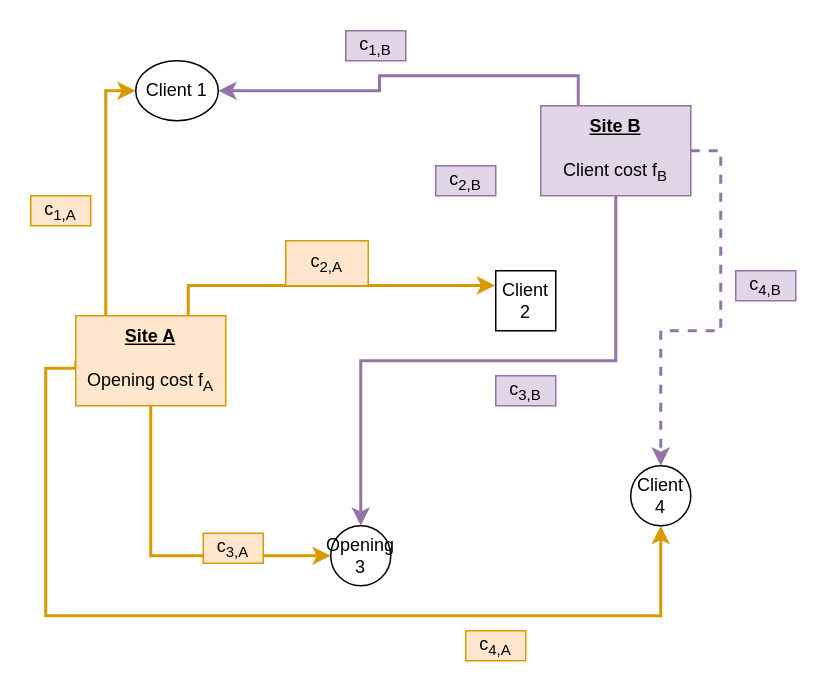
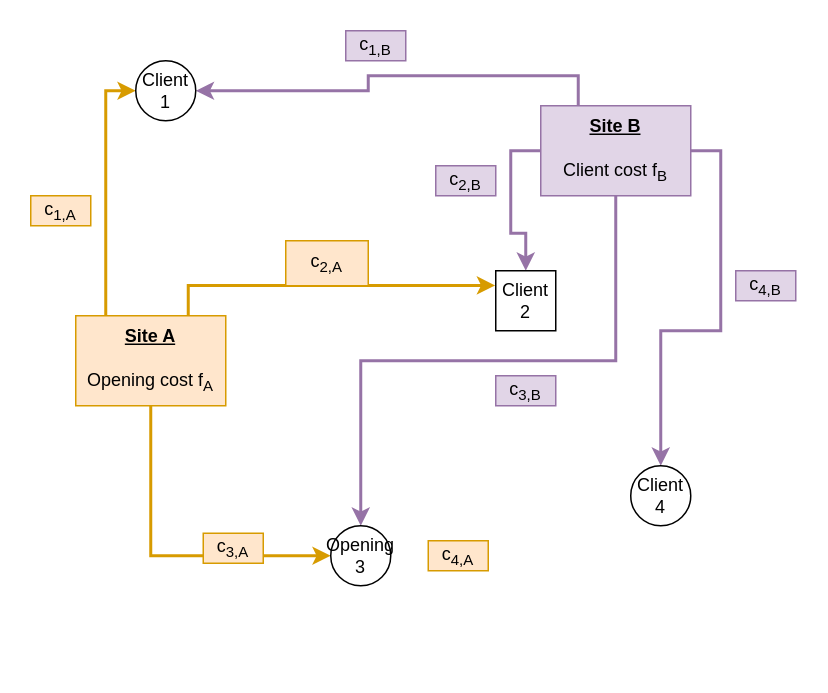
node "Client 1": size 83x60 -> 60x60
edge "Site B Client cost fB" -> "Client 2": added
edge "Site B Client cost fB" -> "Client 4": style dashed -> solid
edge "Site A Opening cost fA" -> "Client 4": removed
node "c4,A": moved (496, 646) -> (458, 556)
